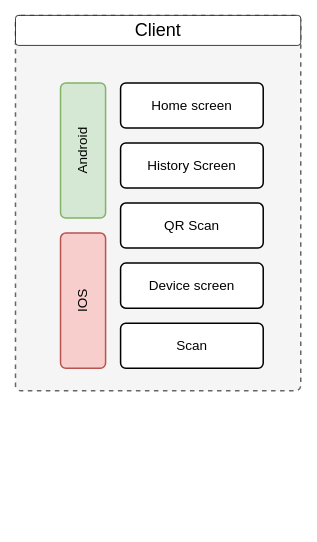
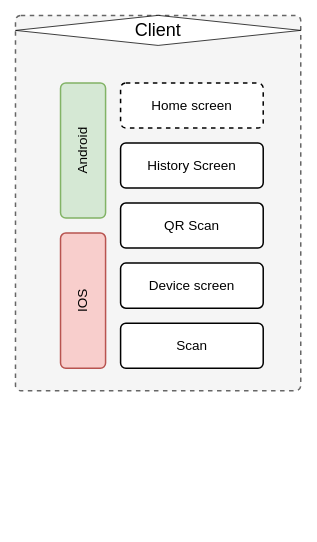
node "Client": shape rounded rectangle -> diamond
node "Home screen": style solid -> dashed
